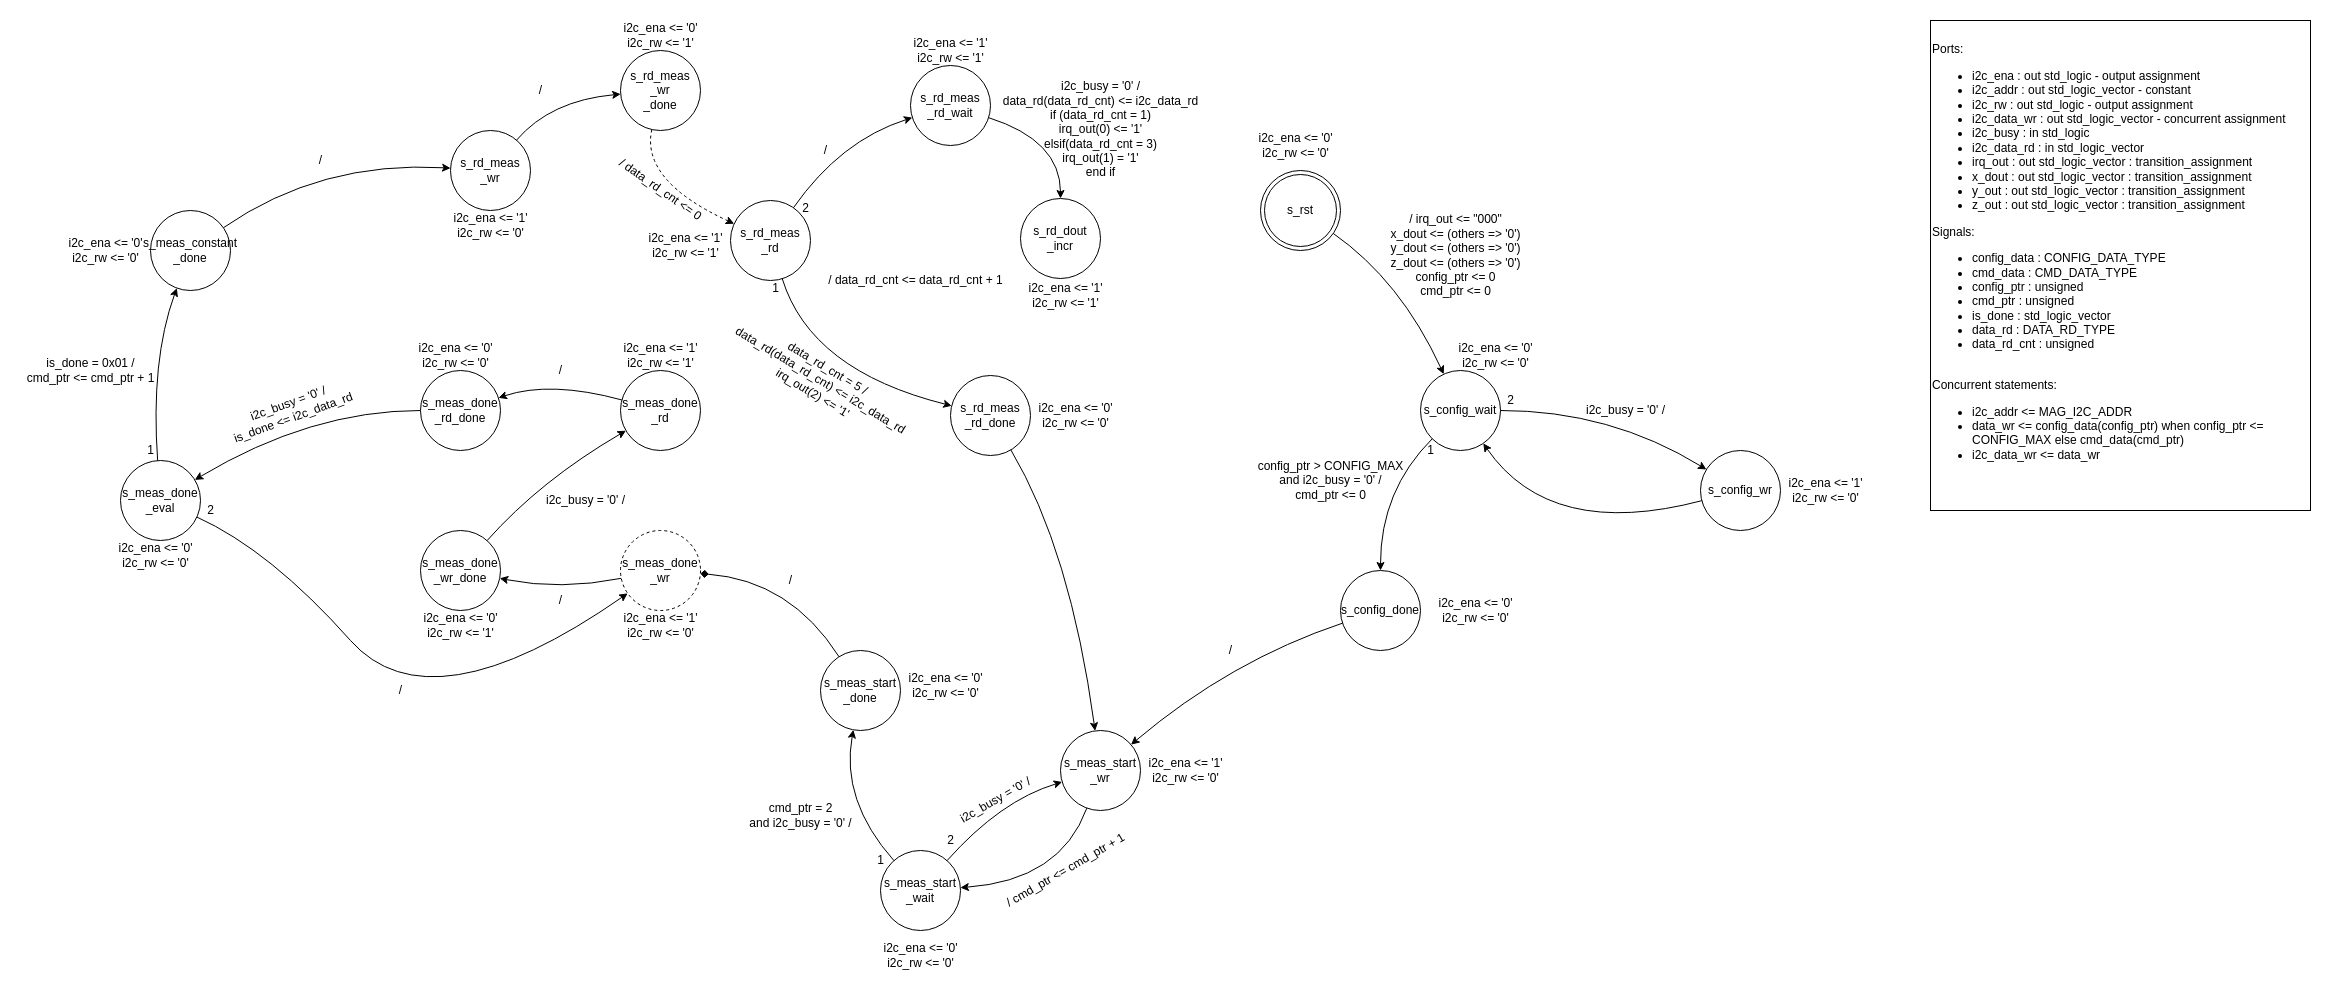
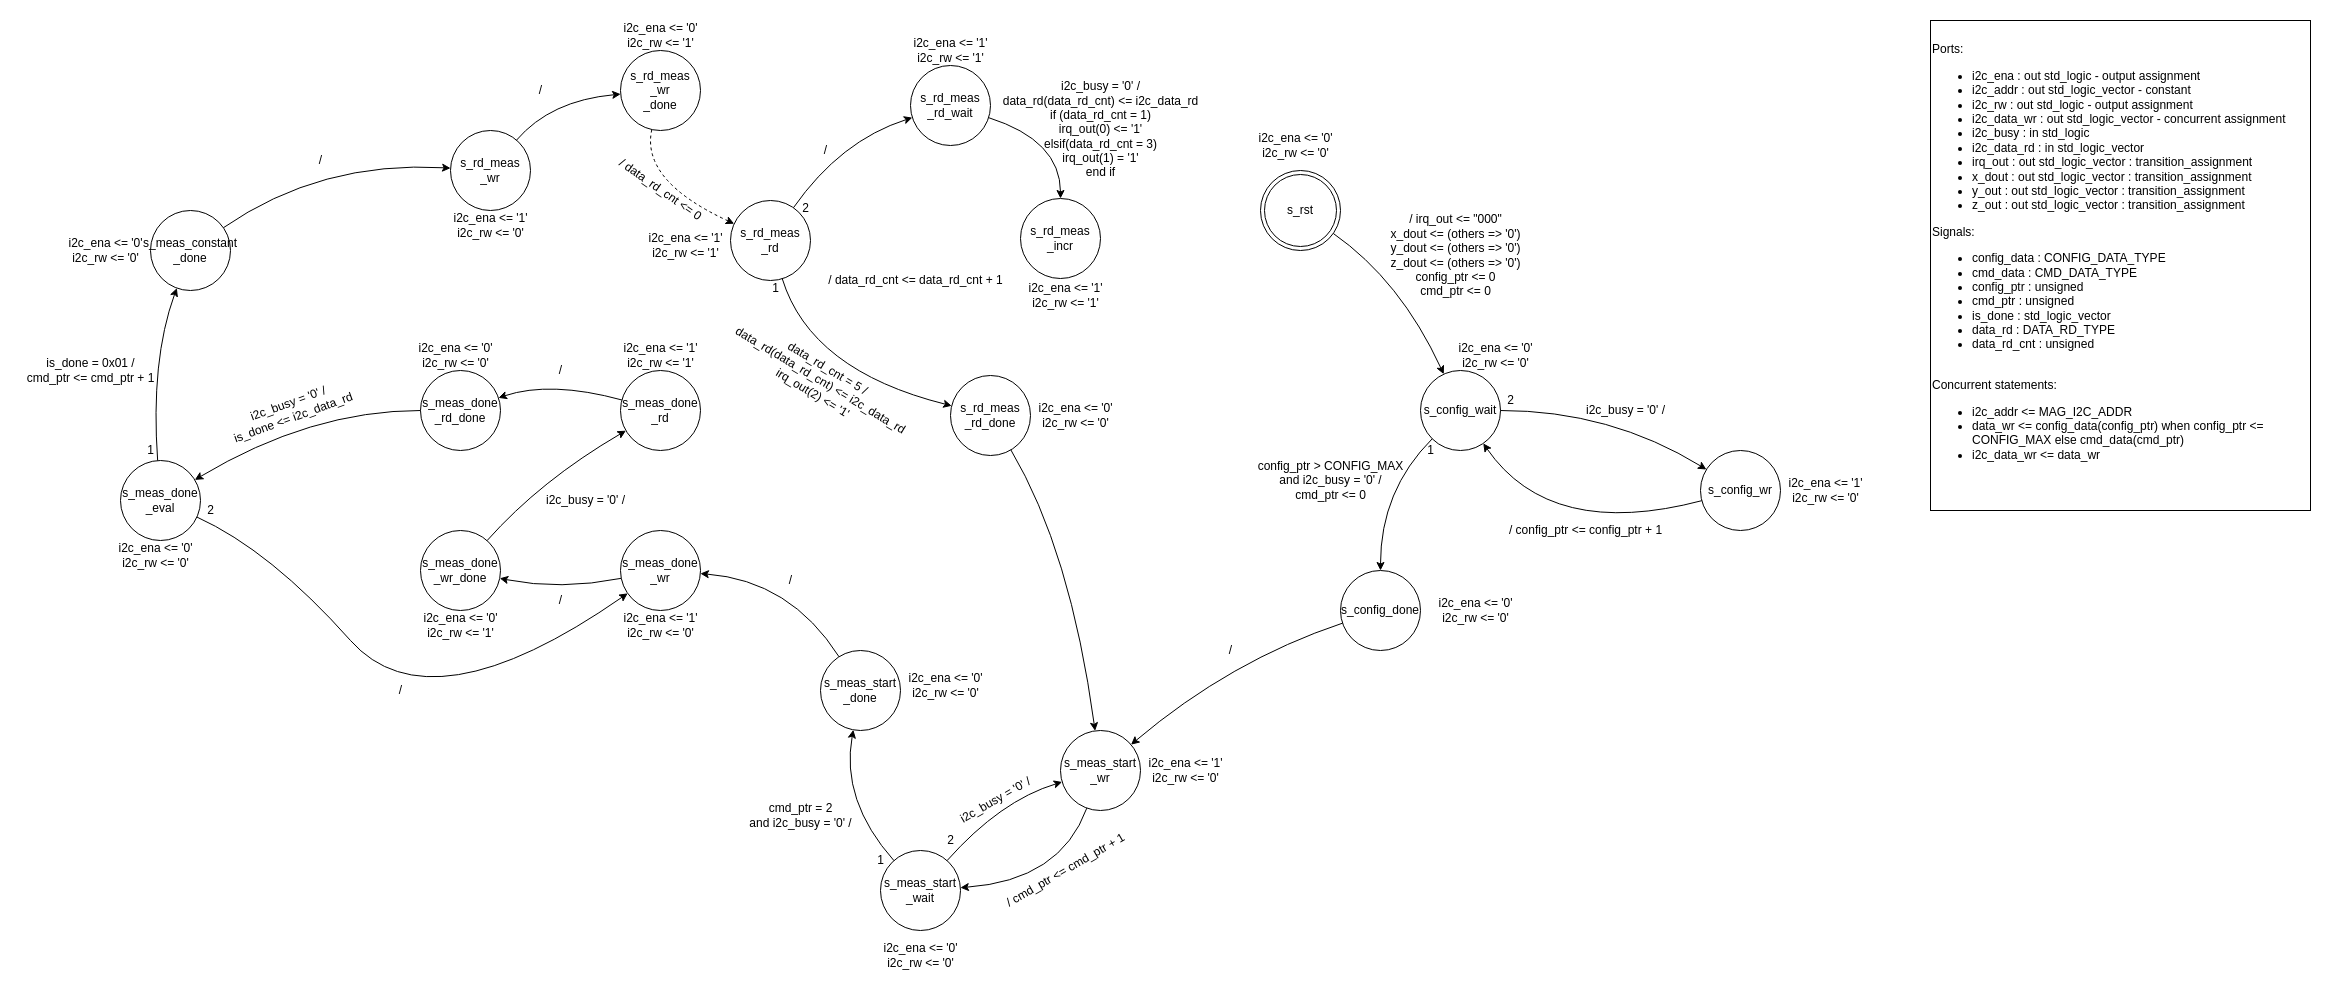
node "s_rd_dout _incr": label "s_rd_dout _incr" -> "s_rd_meas _incr"
node "/ config_ptr <= config_ptr + 1": added
node "s_meas_done _wr": style dashed -> solid
edge "s_meas_start _done" -> "s_meas_done _wr": arrowhead diamond -> classic
